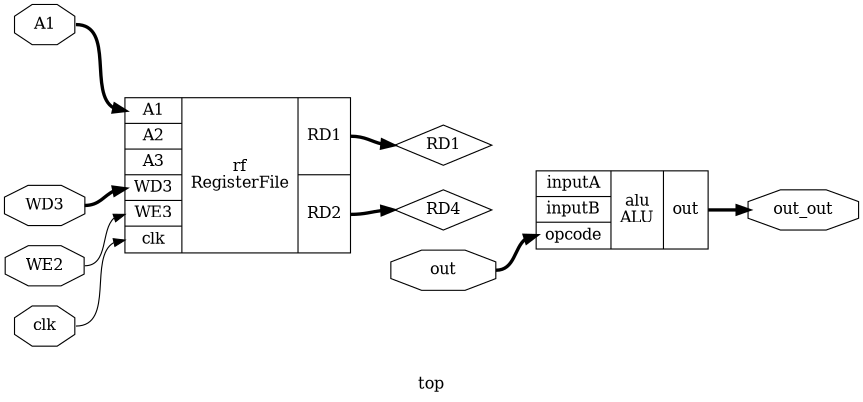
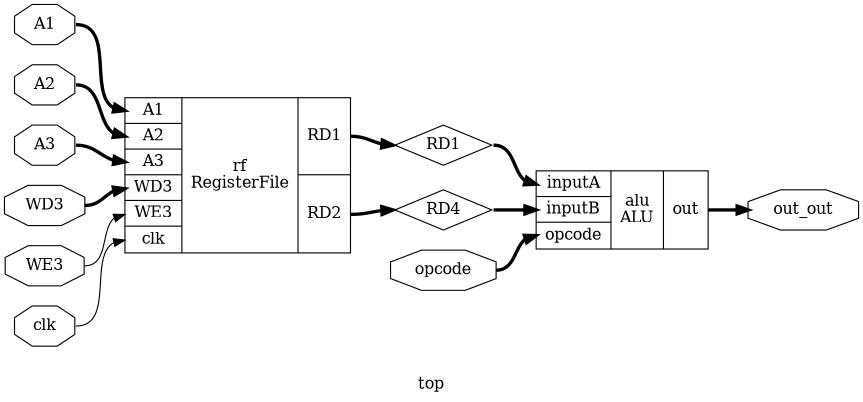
node "A2": added
node "A3": added
edge "RD1" -> "inputA": added
edge "RD4" -> "inputA": added
node "WE2": label "WE2" -> "WE3"
node "out": label "out" -> "opcode"
